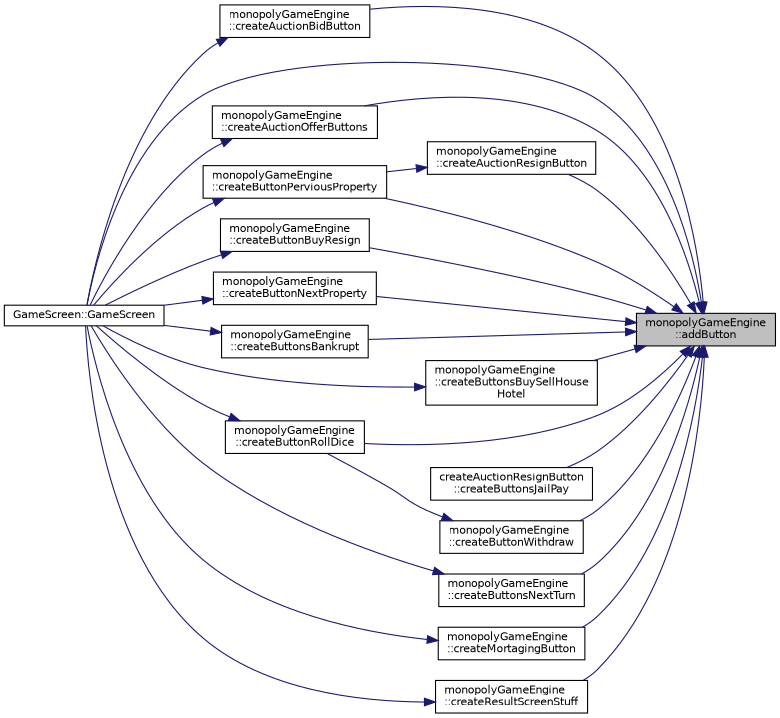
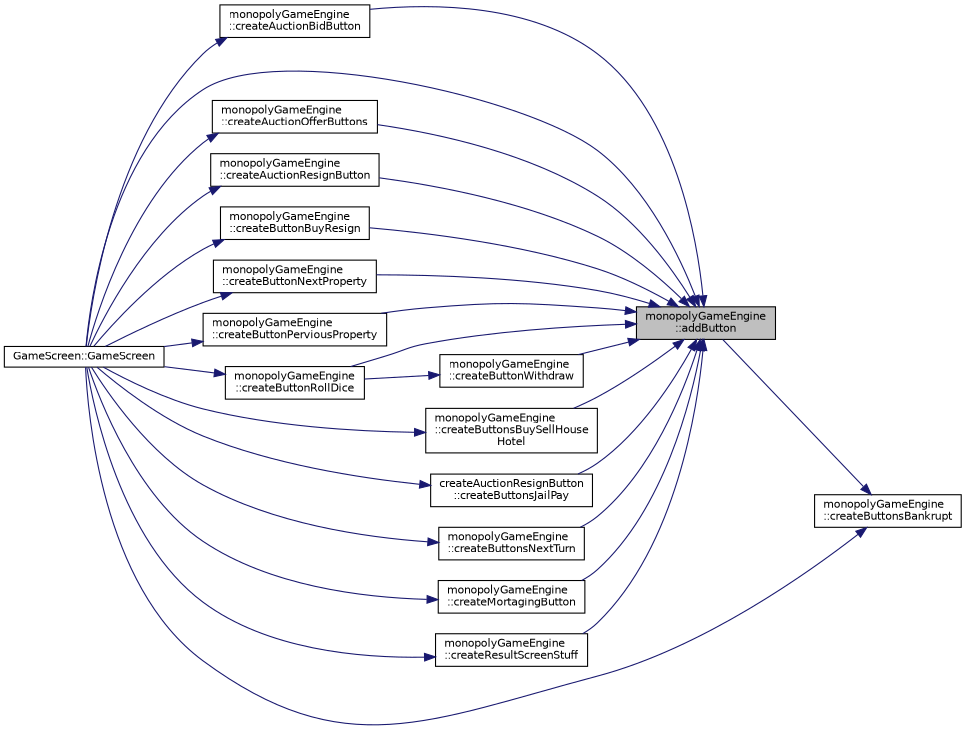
edge "monopolyGameEngine ::createButtonPerviousProperty" -> "monopolyGameEngine ::createAuctionResignButton": now "GameScreen::GameScreen" -> "monopolyGameEngine ::createAuctionResignButton"
edge "monopolyGameEngine ::createButtonsBankrupt" -> "monopolyGameEngine ::addButton": reversed
edge "GameScreen::GameScreen" -> "createAuctionResignButton ::createButtonsJailPay": added
